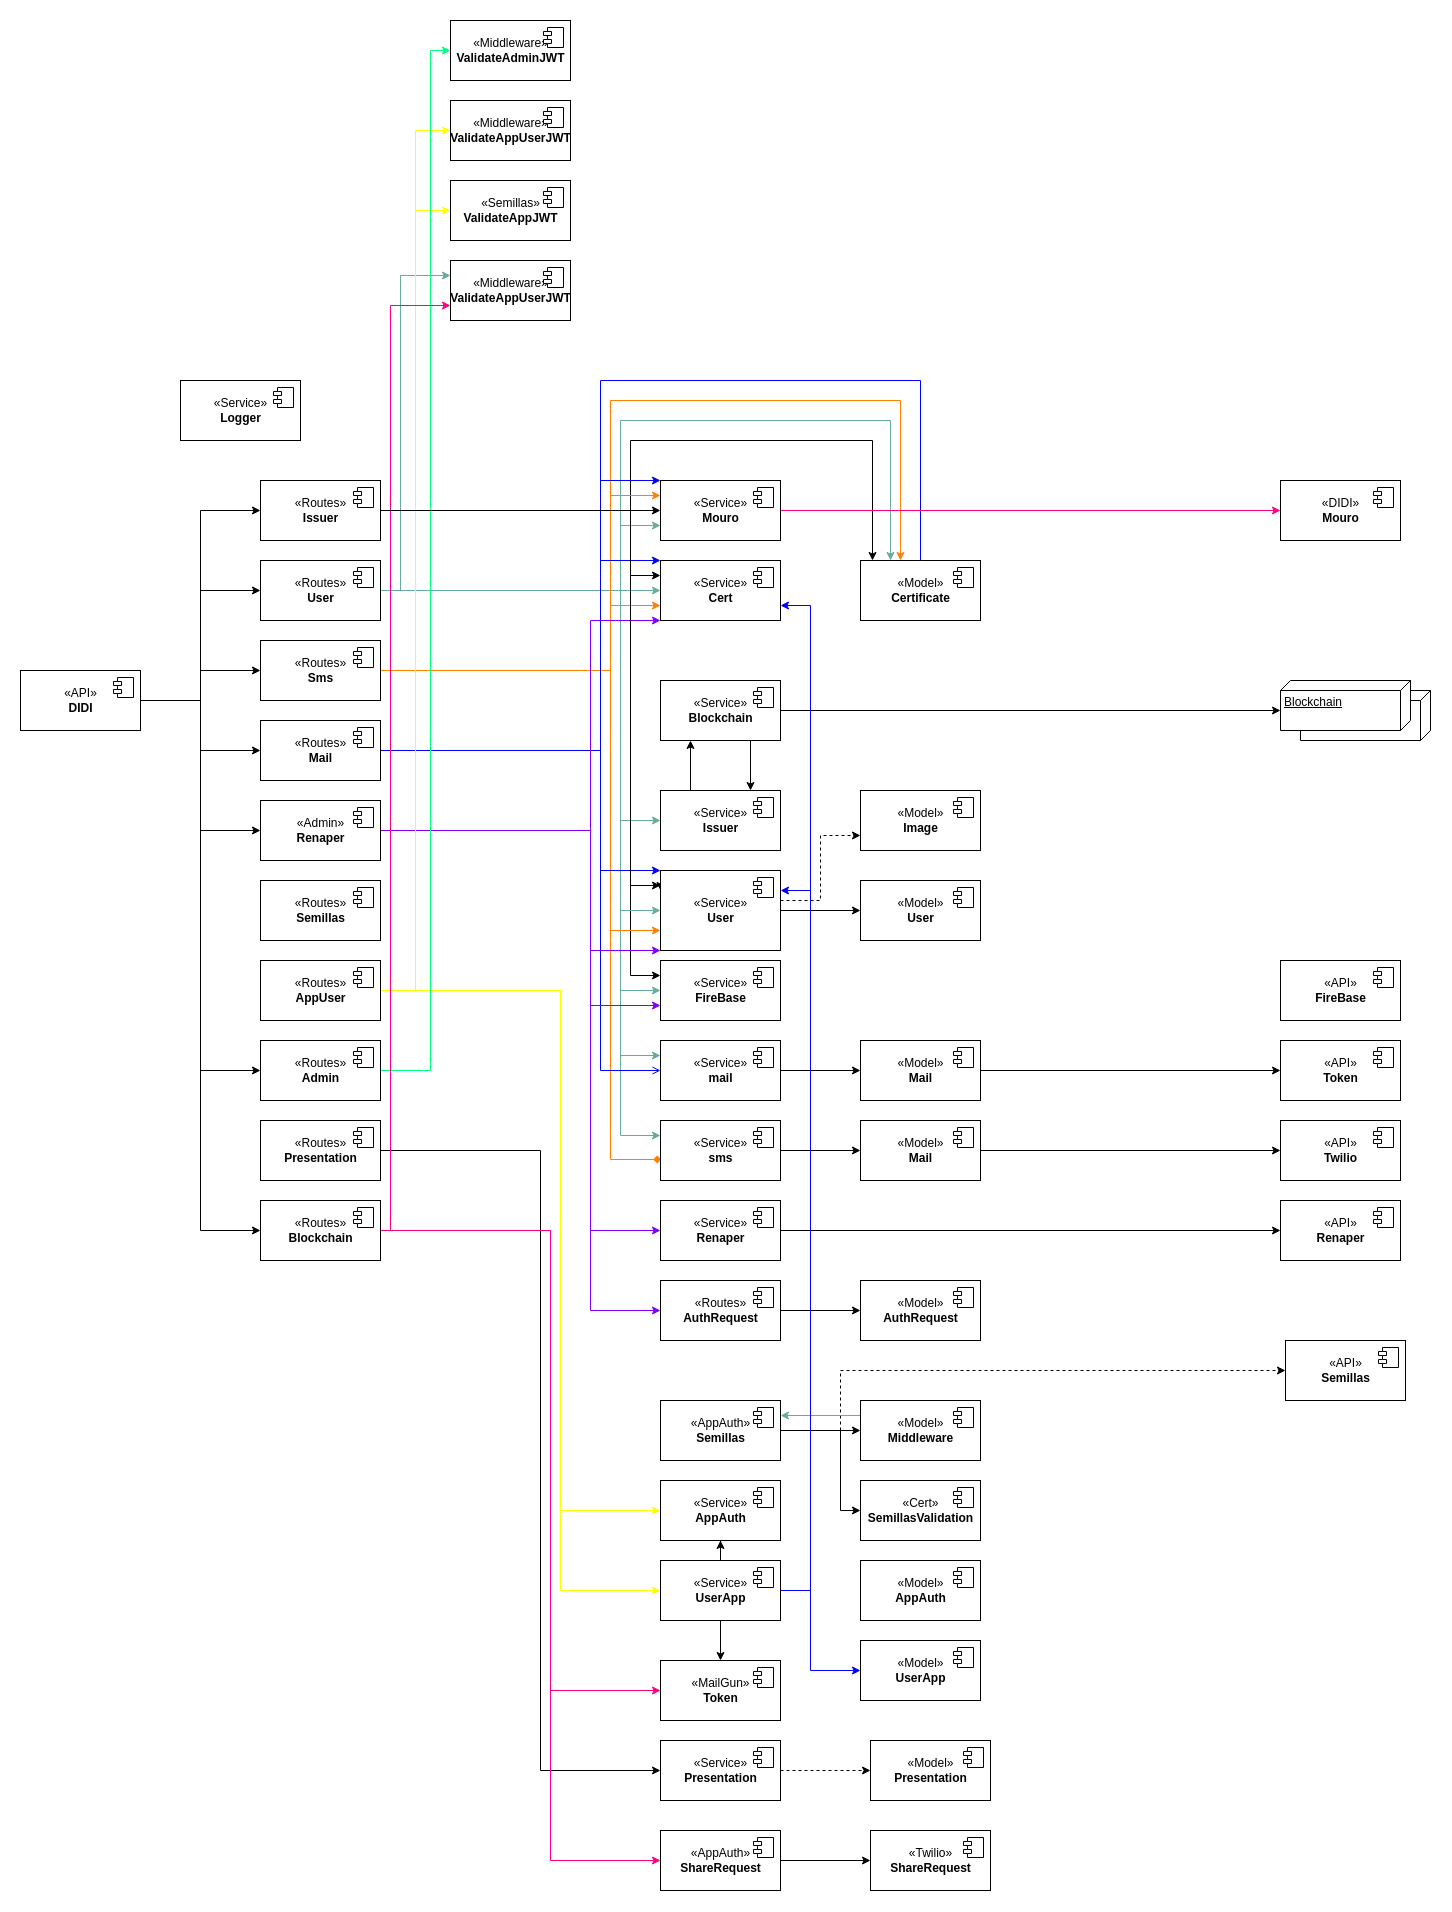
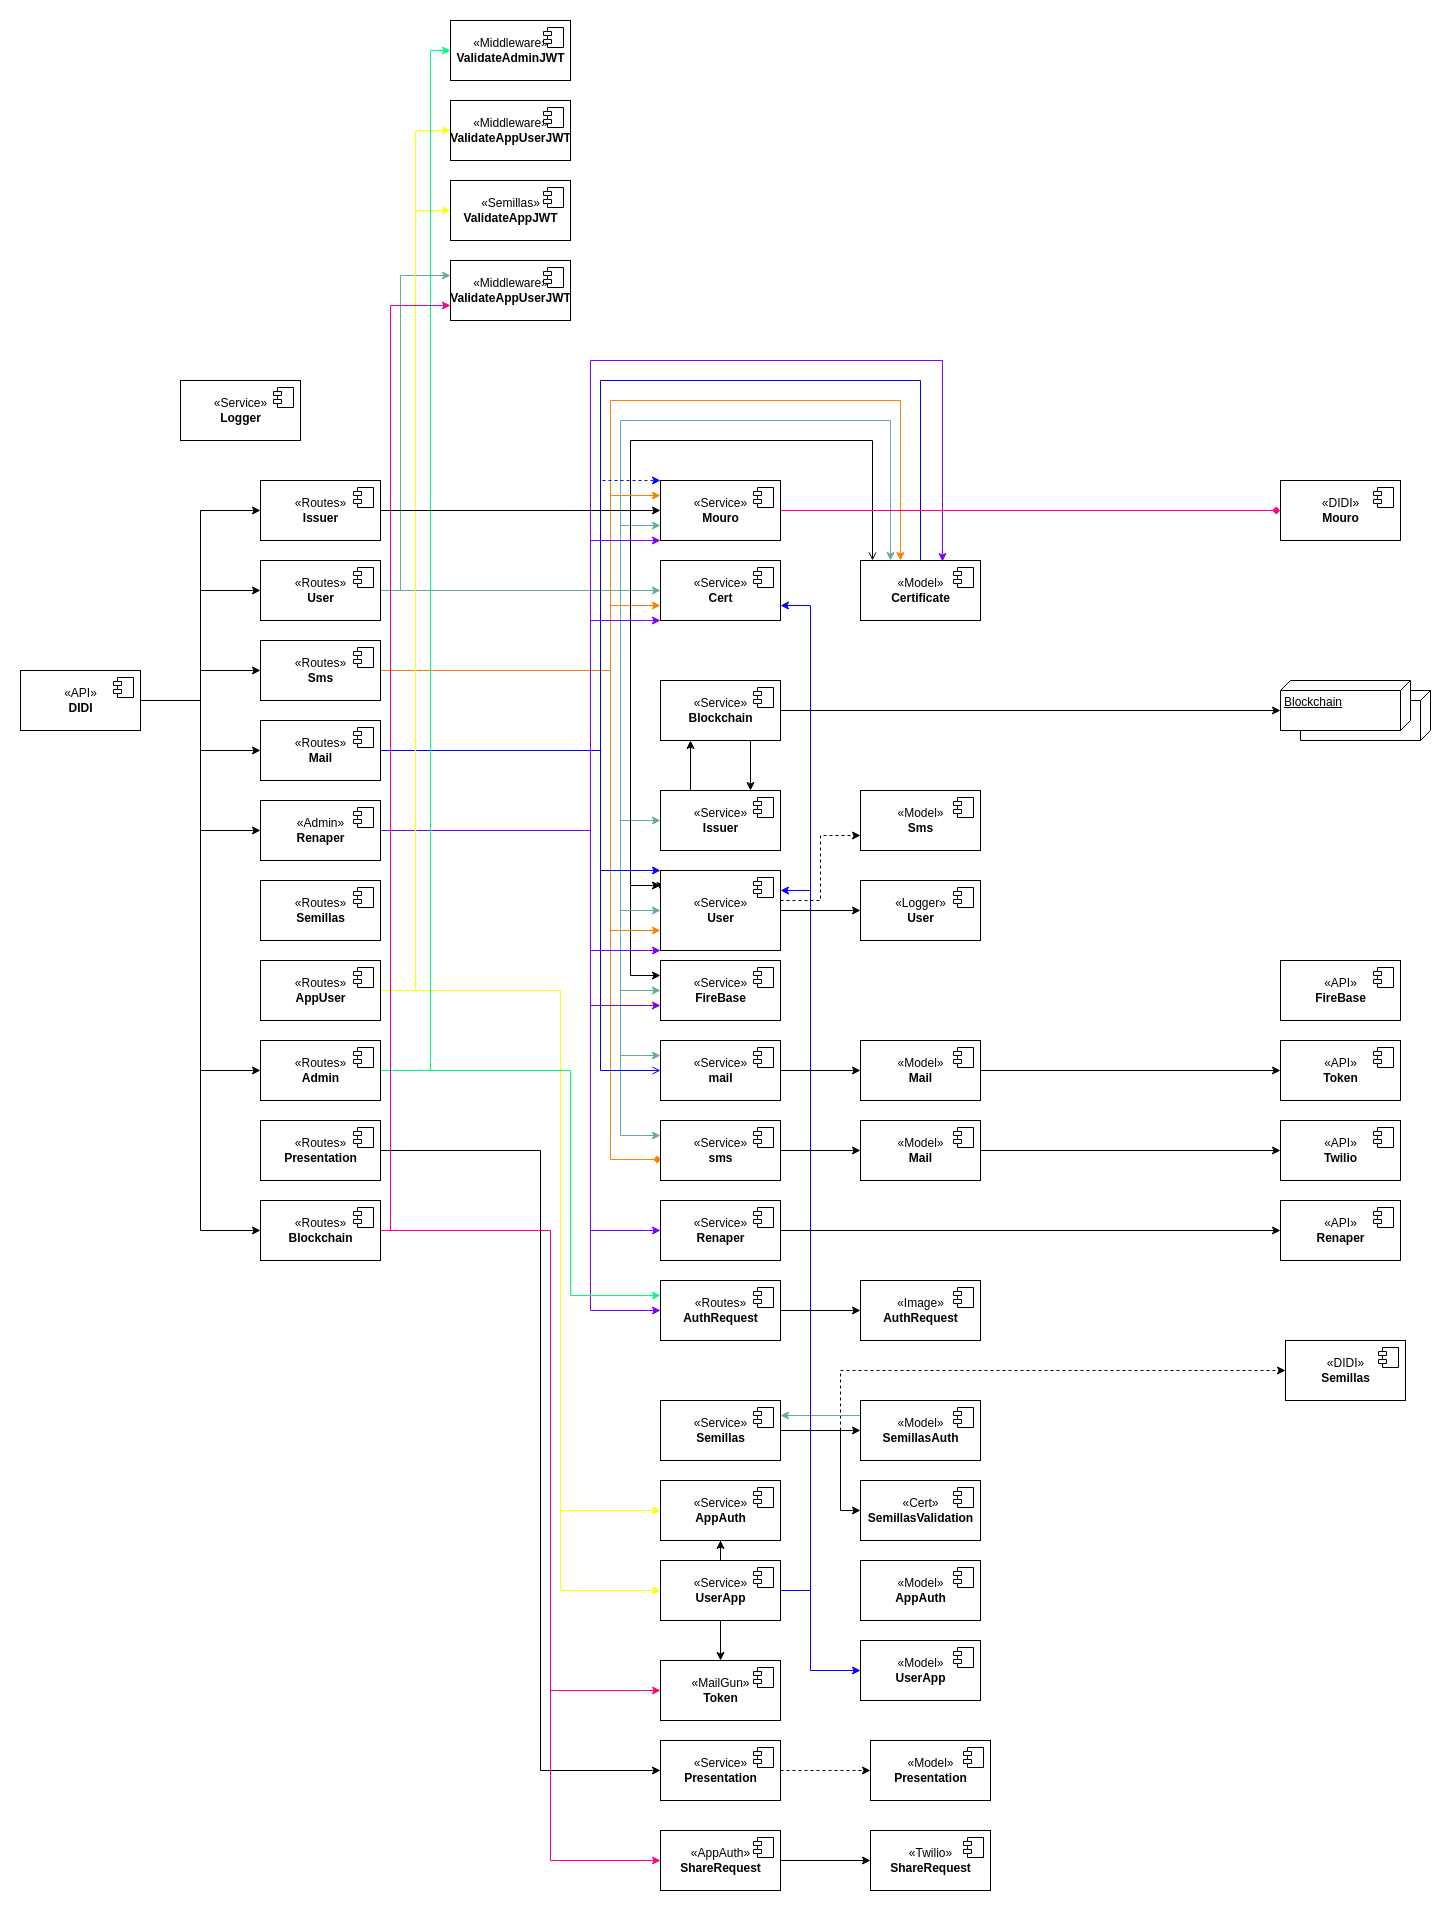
edge "«Admin» Renaper" -> "«Model» Certificate": added
edge "«Routes» Mail" -> "«Service» Mouro": style solid -> dashed
edge "«Service» Mouro" -> "«DIDI» Mouro": arrowhead classic -> diamond
edge "«Admin» Renaper" -> "«Service» Mouro": added
edge "«Routes» Issuer" -> "«Model» Certificate": arrowhead classic -> open
edge "«Routes» Mail" -> "«Service» Cert": removed
edge "«Routes» Issuer" -> "«Service» Cert": removed
node "«Model» Image": label "«Model» Image" -> "«Model» Sms"
node "«Model» User": label "«Model» User" -> "«Logger» User"
edge "«Routes» Admin" -> "«Routes» AuthRequest": added
node "«Model» AuthRequest": label "«Model» AuthRequest" -> "«Image» AuthRequest"
node "«API» Semillas": label "«API» Semillas" -> "«DIDI» Semillas"
node "«AppAuth» Semillas": label "«AppAuth» Semillas" -> "«Service» Semillas"
node "«Model» Middleware": label "«Model» Middleware" -> "«Model» SemillasAuth"
